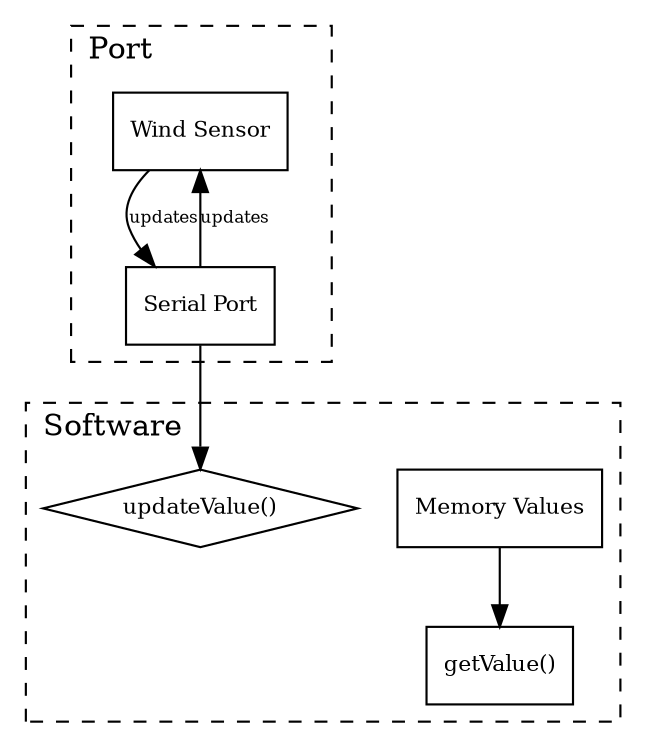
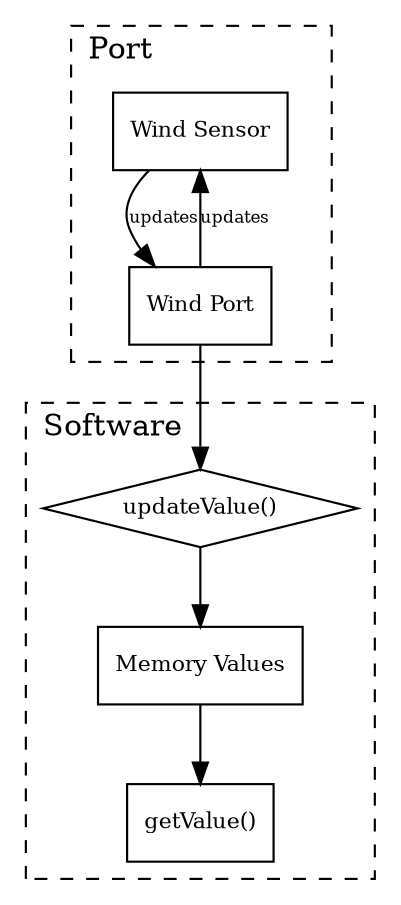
node "Serial Port": label "Serial Port" -> "Wind Port"
edge "updateValue()" -> "Memory Values": added
